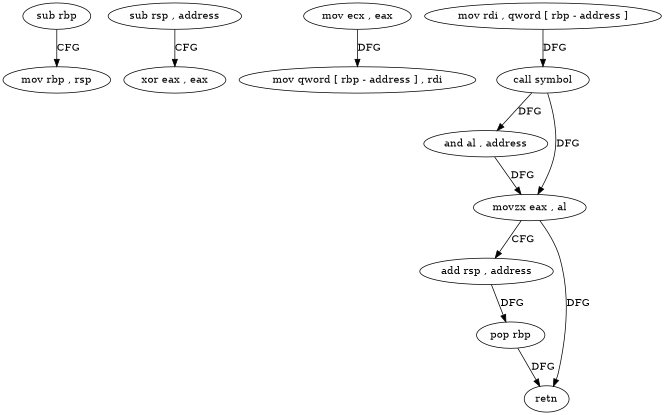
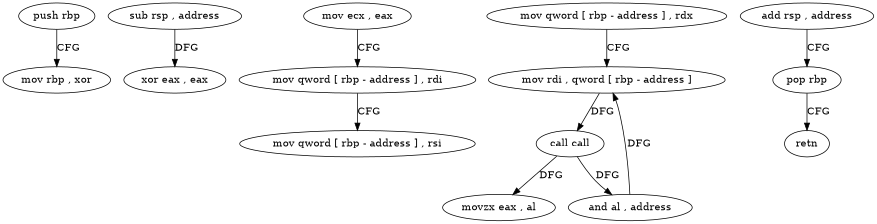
node "sub rbp": label "sub rbp" -> "push rbp"
node "mov qword [ rbp - address ] , rdx": added
edge "sub rsp , address" -> "xor eax , eax": label "CFG" -> "DFG"
edge "mov ecx , eax" -> "mov qword [ rbp - address ] , rdi": label "DFG" -> "CFG"
node "mov rbp , rsp": label "mov rbp , rsp" -> "mov rbp , xor"
node "call symbol": label "call symbol" -> "call call"
node "mov qword [ rbp - address ] , rsi": added
edge "and al , address" -> "movzx eax , al": now "and al , address" -> "mov rdi , qword [ rbp - address ]"
edge "movzx eax , al" -> "add rsp , address": removed, label "CFG"
edge "movzx eax , al" -> "retn": removed, label "DFG"
edge "add rsp , address" -> "pop rbp": label "DFG" -> "CFG"
edge "pop rbp" -> "retn": label "DFG" -> "CFG"
